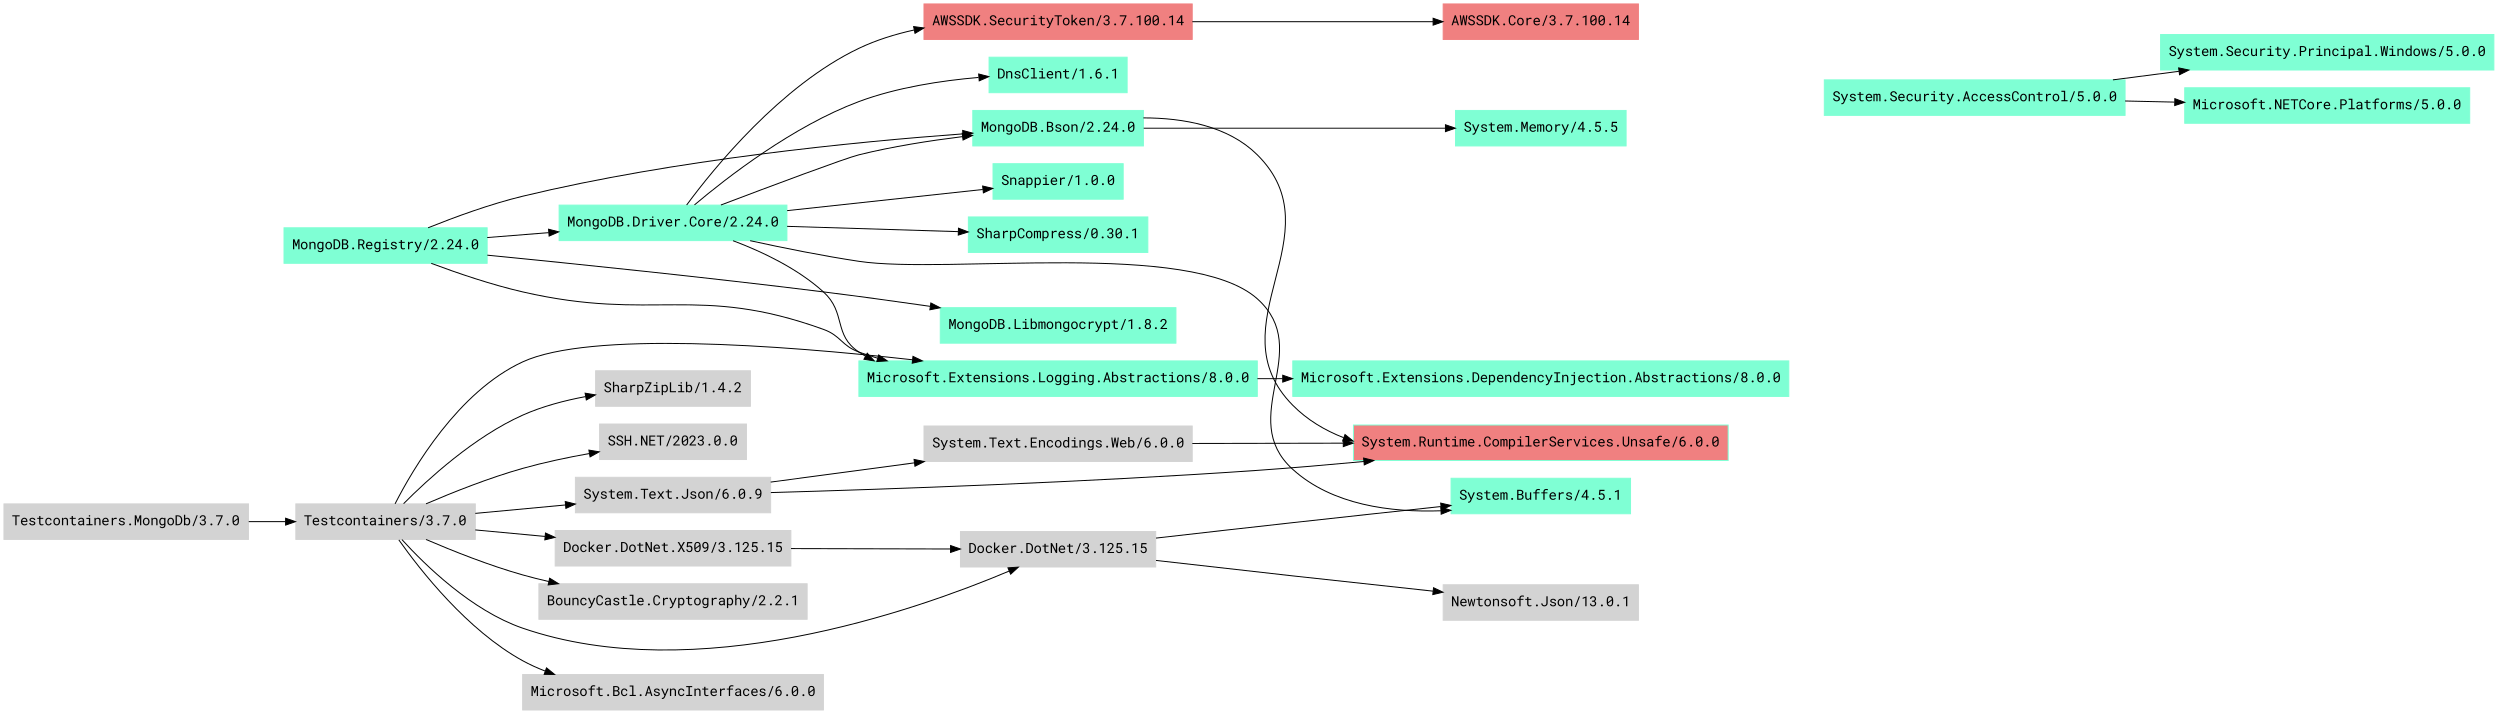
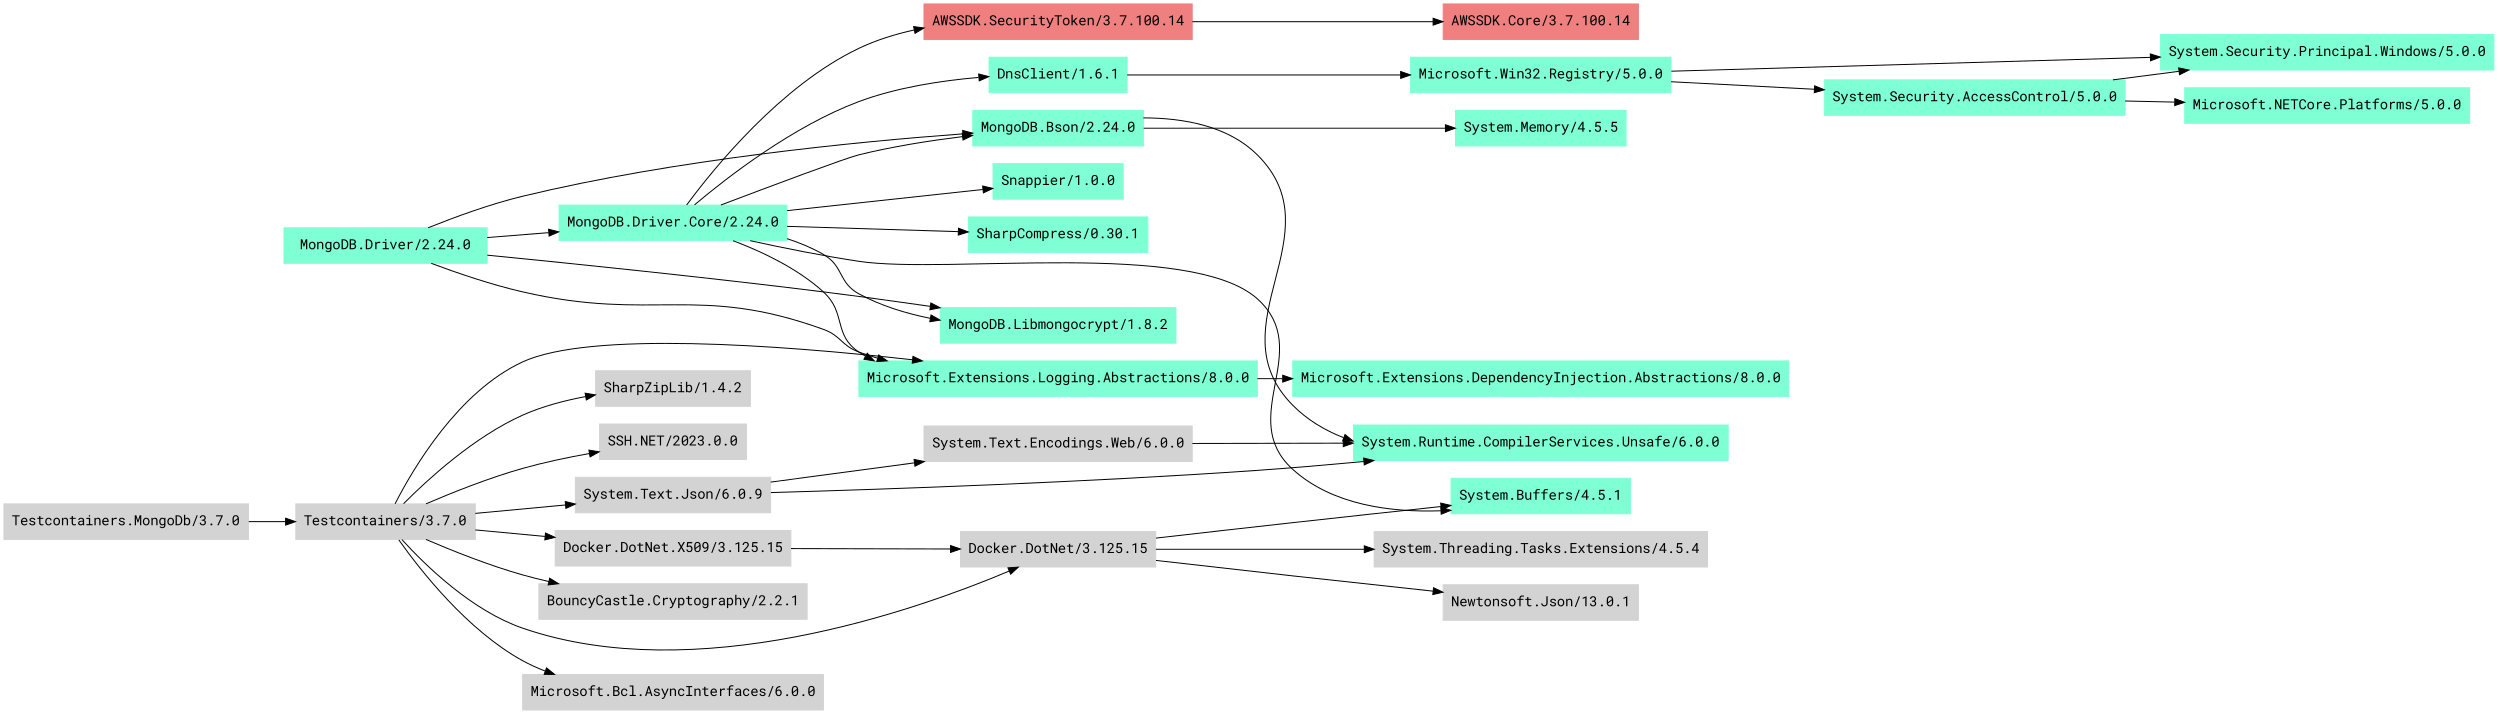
node "Microsoft.Win32.Registry/5.0.0": added
node "MongoDB.Registry/2.24.0": label "MongoDB.Registry/2.24.0" -> "MongoDB.Driver/2.24.0"
edge "MongoDB.Driver.Core/2.24.0" -> "MongoDB.Libmongocrypt/1.8.2": added
node "System.Runtime.CompilerServices.Unsafe/6.0.0": fillcolor lightcoral -> aquamarine
node "System.Threading.Tasks.Extensions/4.5.4": added
